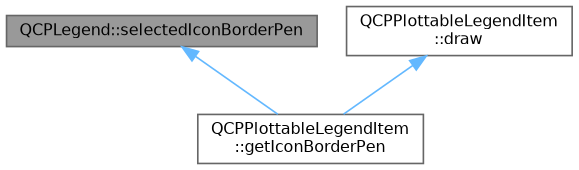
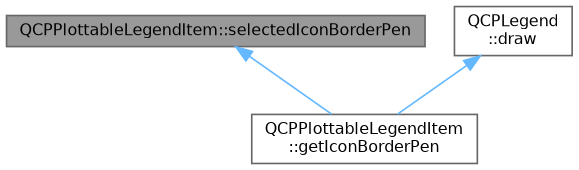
node "QCPLegend::selectedIconBorderPen": label "QCPLegend::selectedIconBorderPen" -> "QCPPlottableLegendItem::selectedIconBorderPen"
node "QCPPlottableLegendItem ::draw": label "QCPPlottableLegendItem ::draw" -> "QCPLegend ::draw"
